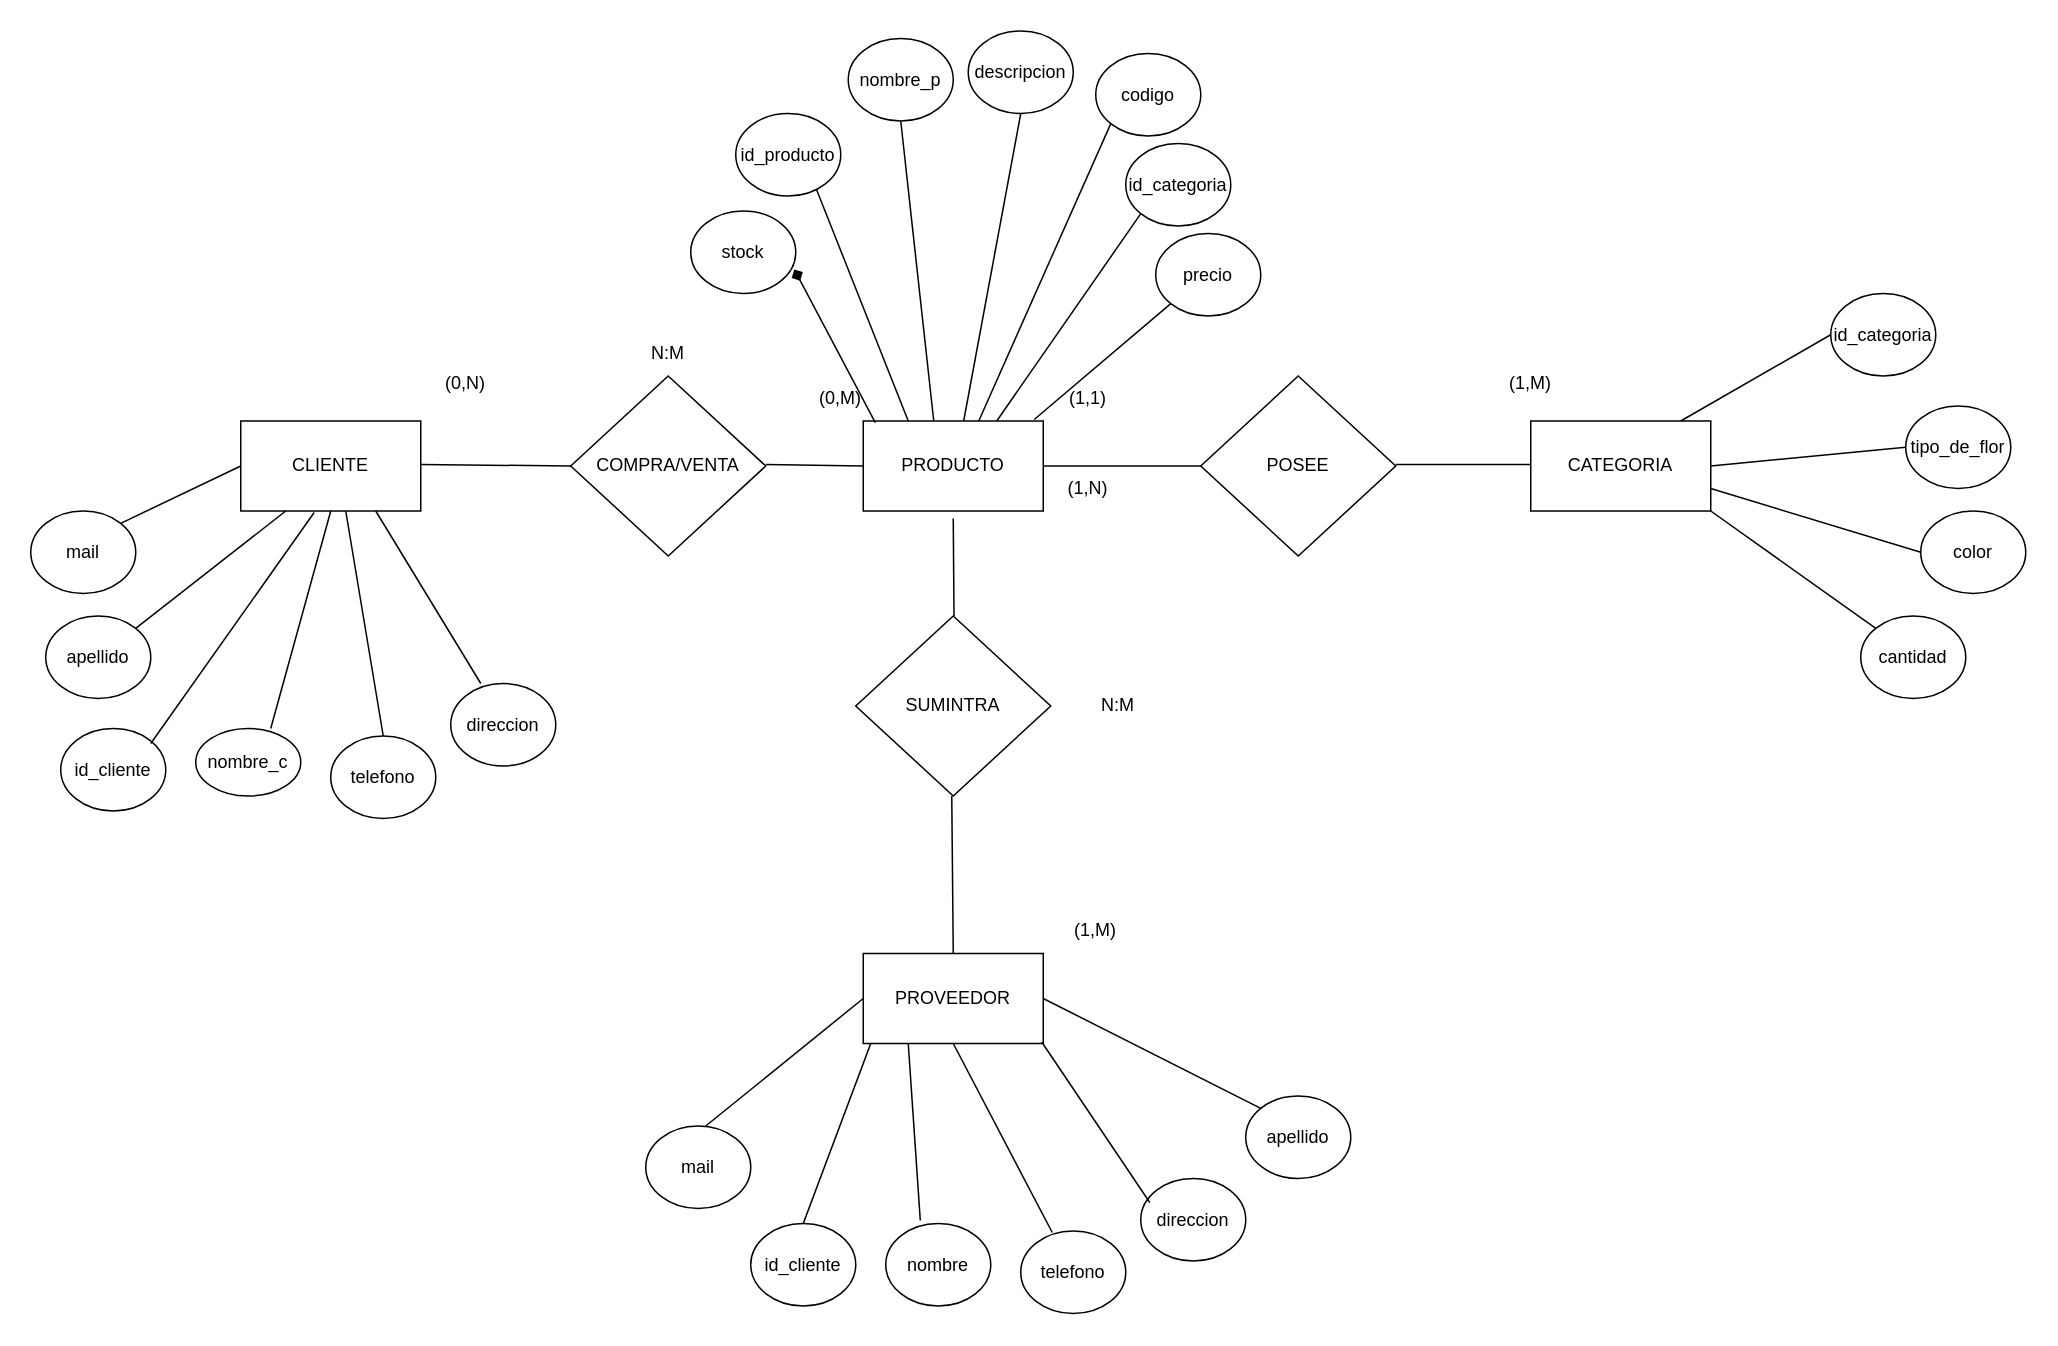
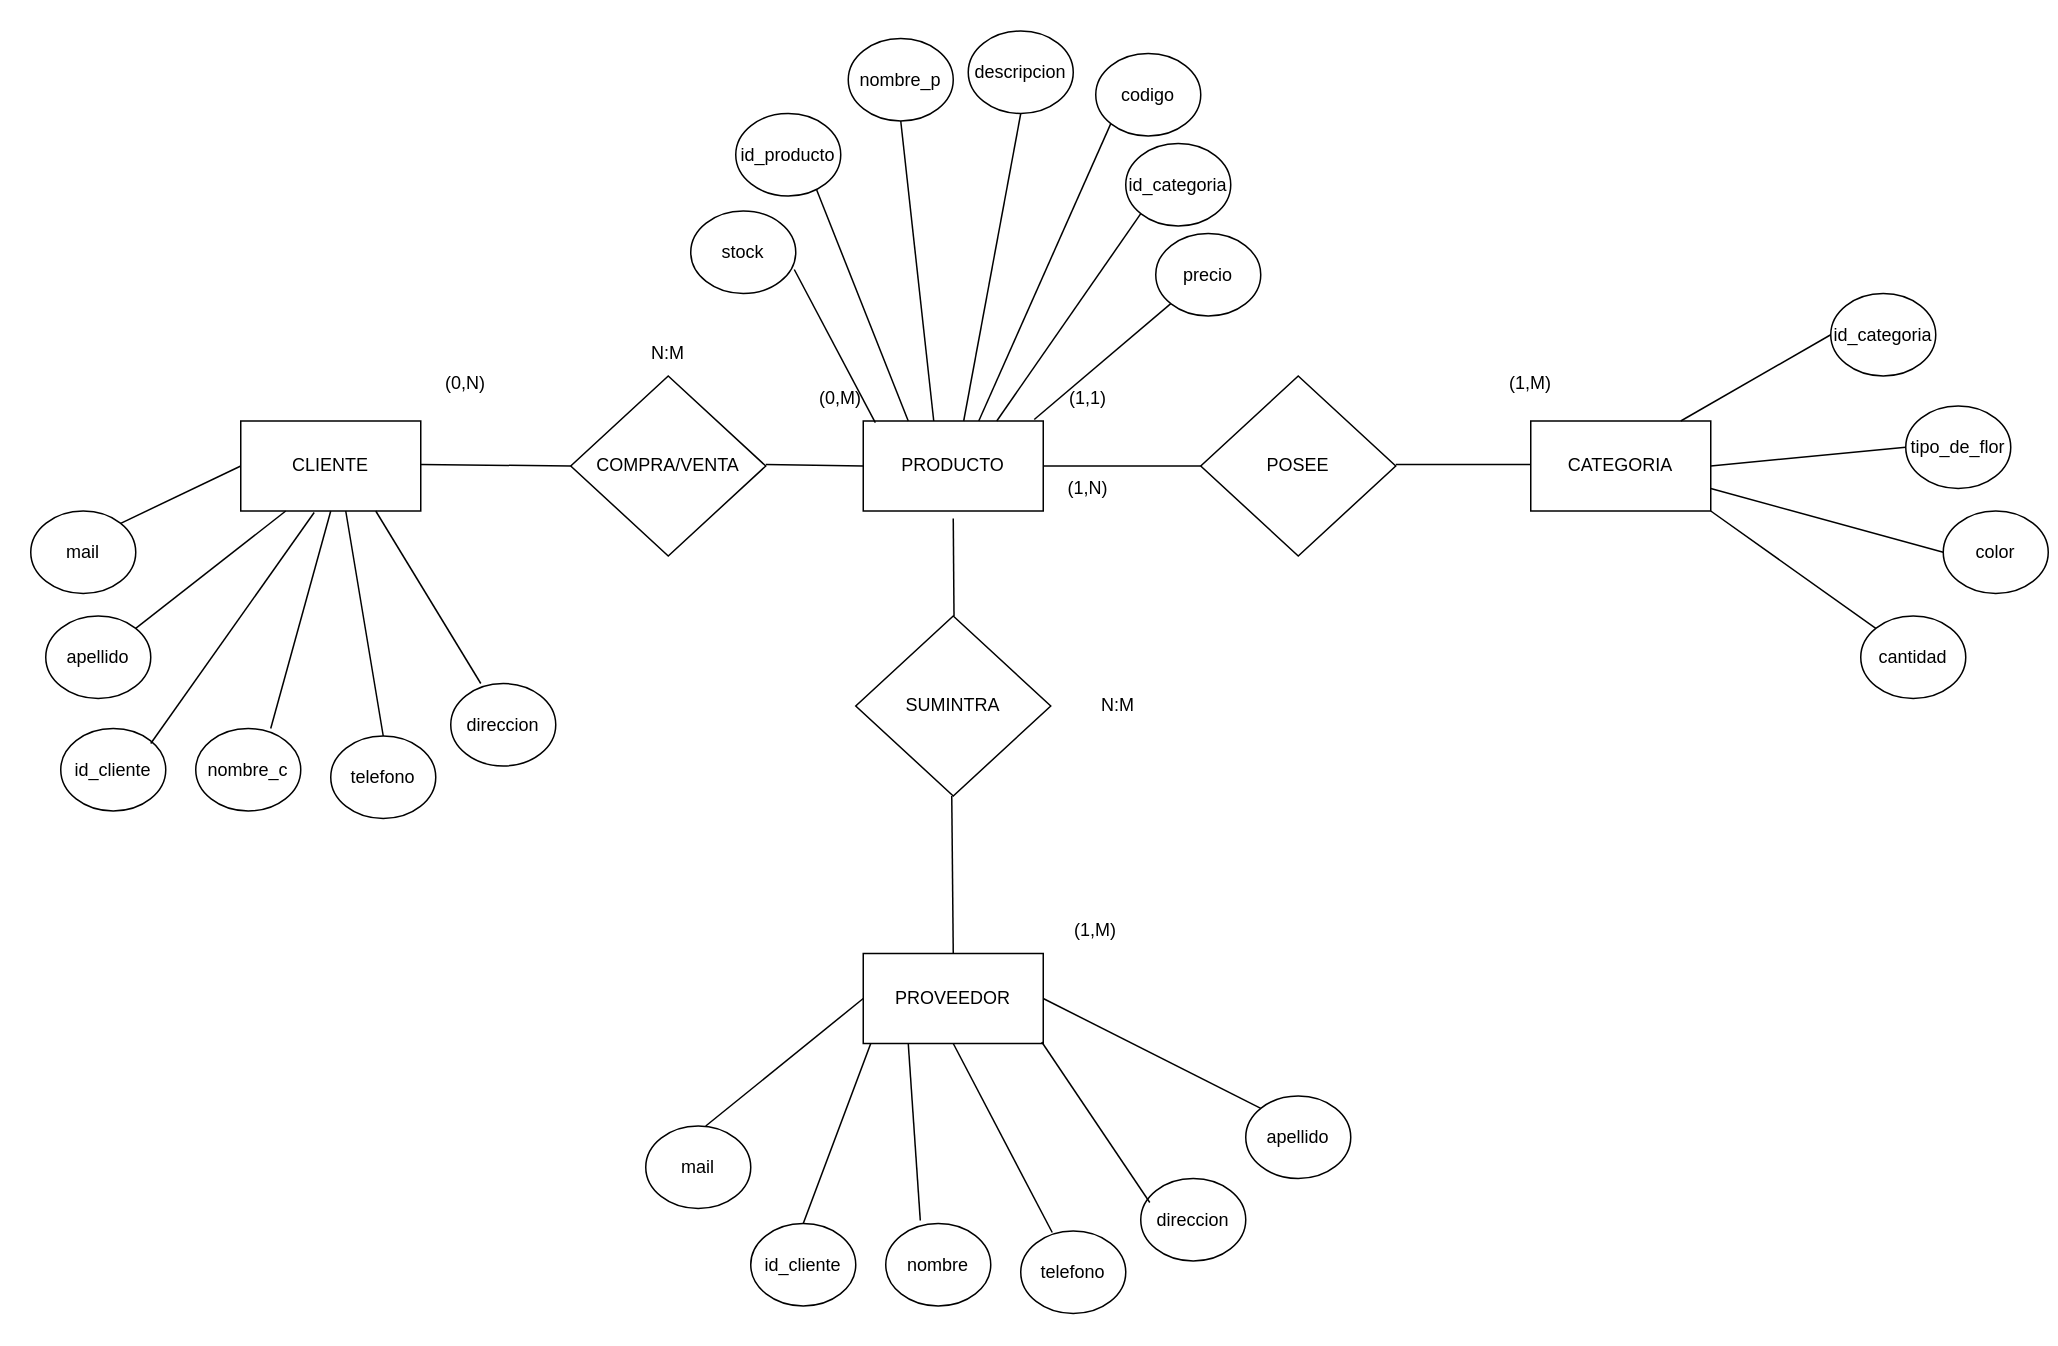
edge "PRODUCTO" -> "stock": arrowhead diamond -> none
node "color": moved (1973, 552) -> (1996, 552)
node "nombre_c": size 105x68 -> 105x83
